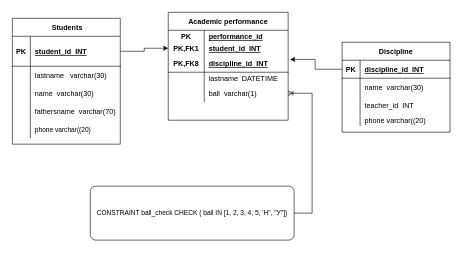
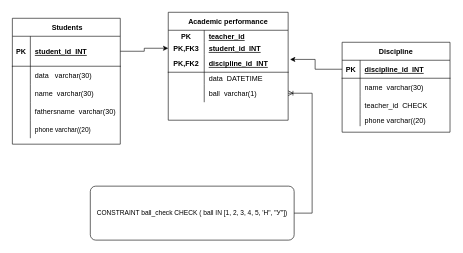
node "performance_id": label "performance_id" -> "teacher_id"
node "PK,FK1": label "PK,FK1" -> "PK,FK3"
node "PK,FK8": label "PK,FK8" -> "PK,FK2"
node "lastname varchar(30)": label "lastname varchar(30)" -> "data varchar(30)"
node "lastname DATETIME": label "lastname DATETIME" -> "data DATETIME"
node "teacher_id INT": label "teacher_id INT" -> "teacher_id CHECK"
node "fathersname varchar(70)": label "fathersname varchar(70)" -> "fathersname varchar(30)"
